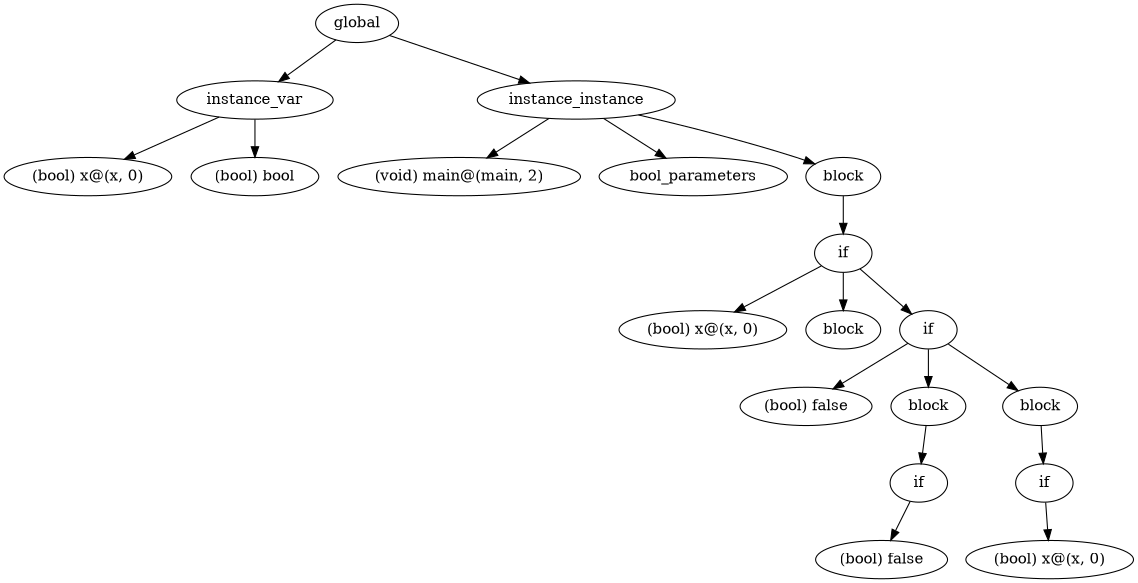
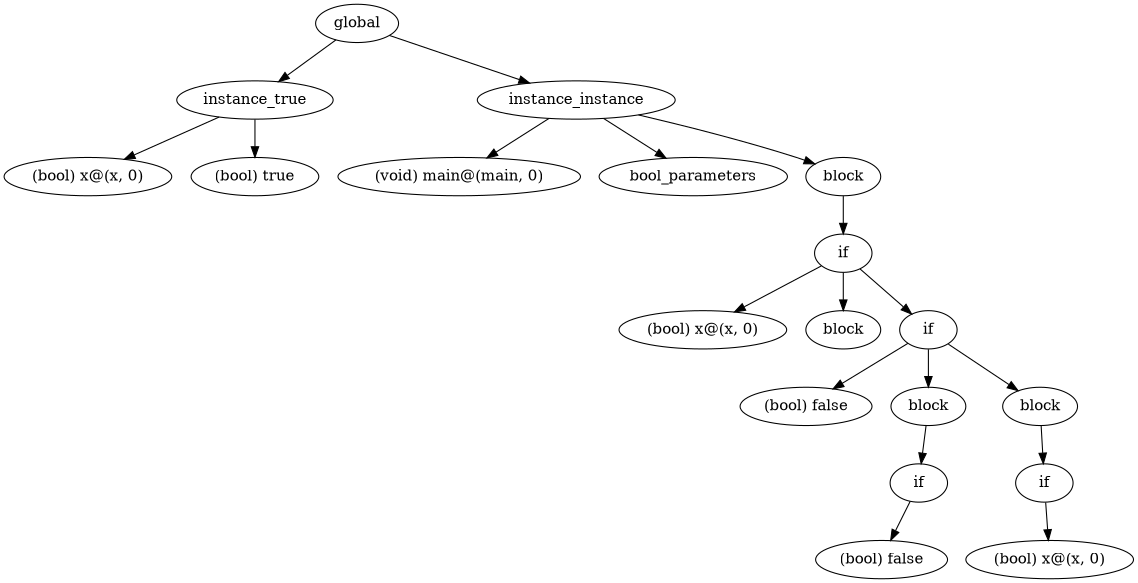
node "instance_var": label "instance_var" -> "instance_true"
node "(bool) bool": label "(bool) bool" -> "(bool) true"
node "(void) main@(main, 2)": label "(void) main@(main, 2)" -> "(void) main@(main, 0)"
